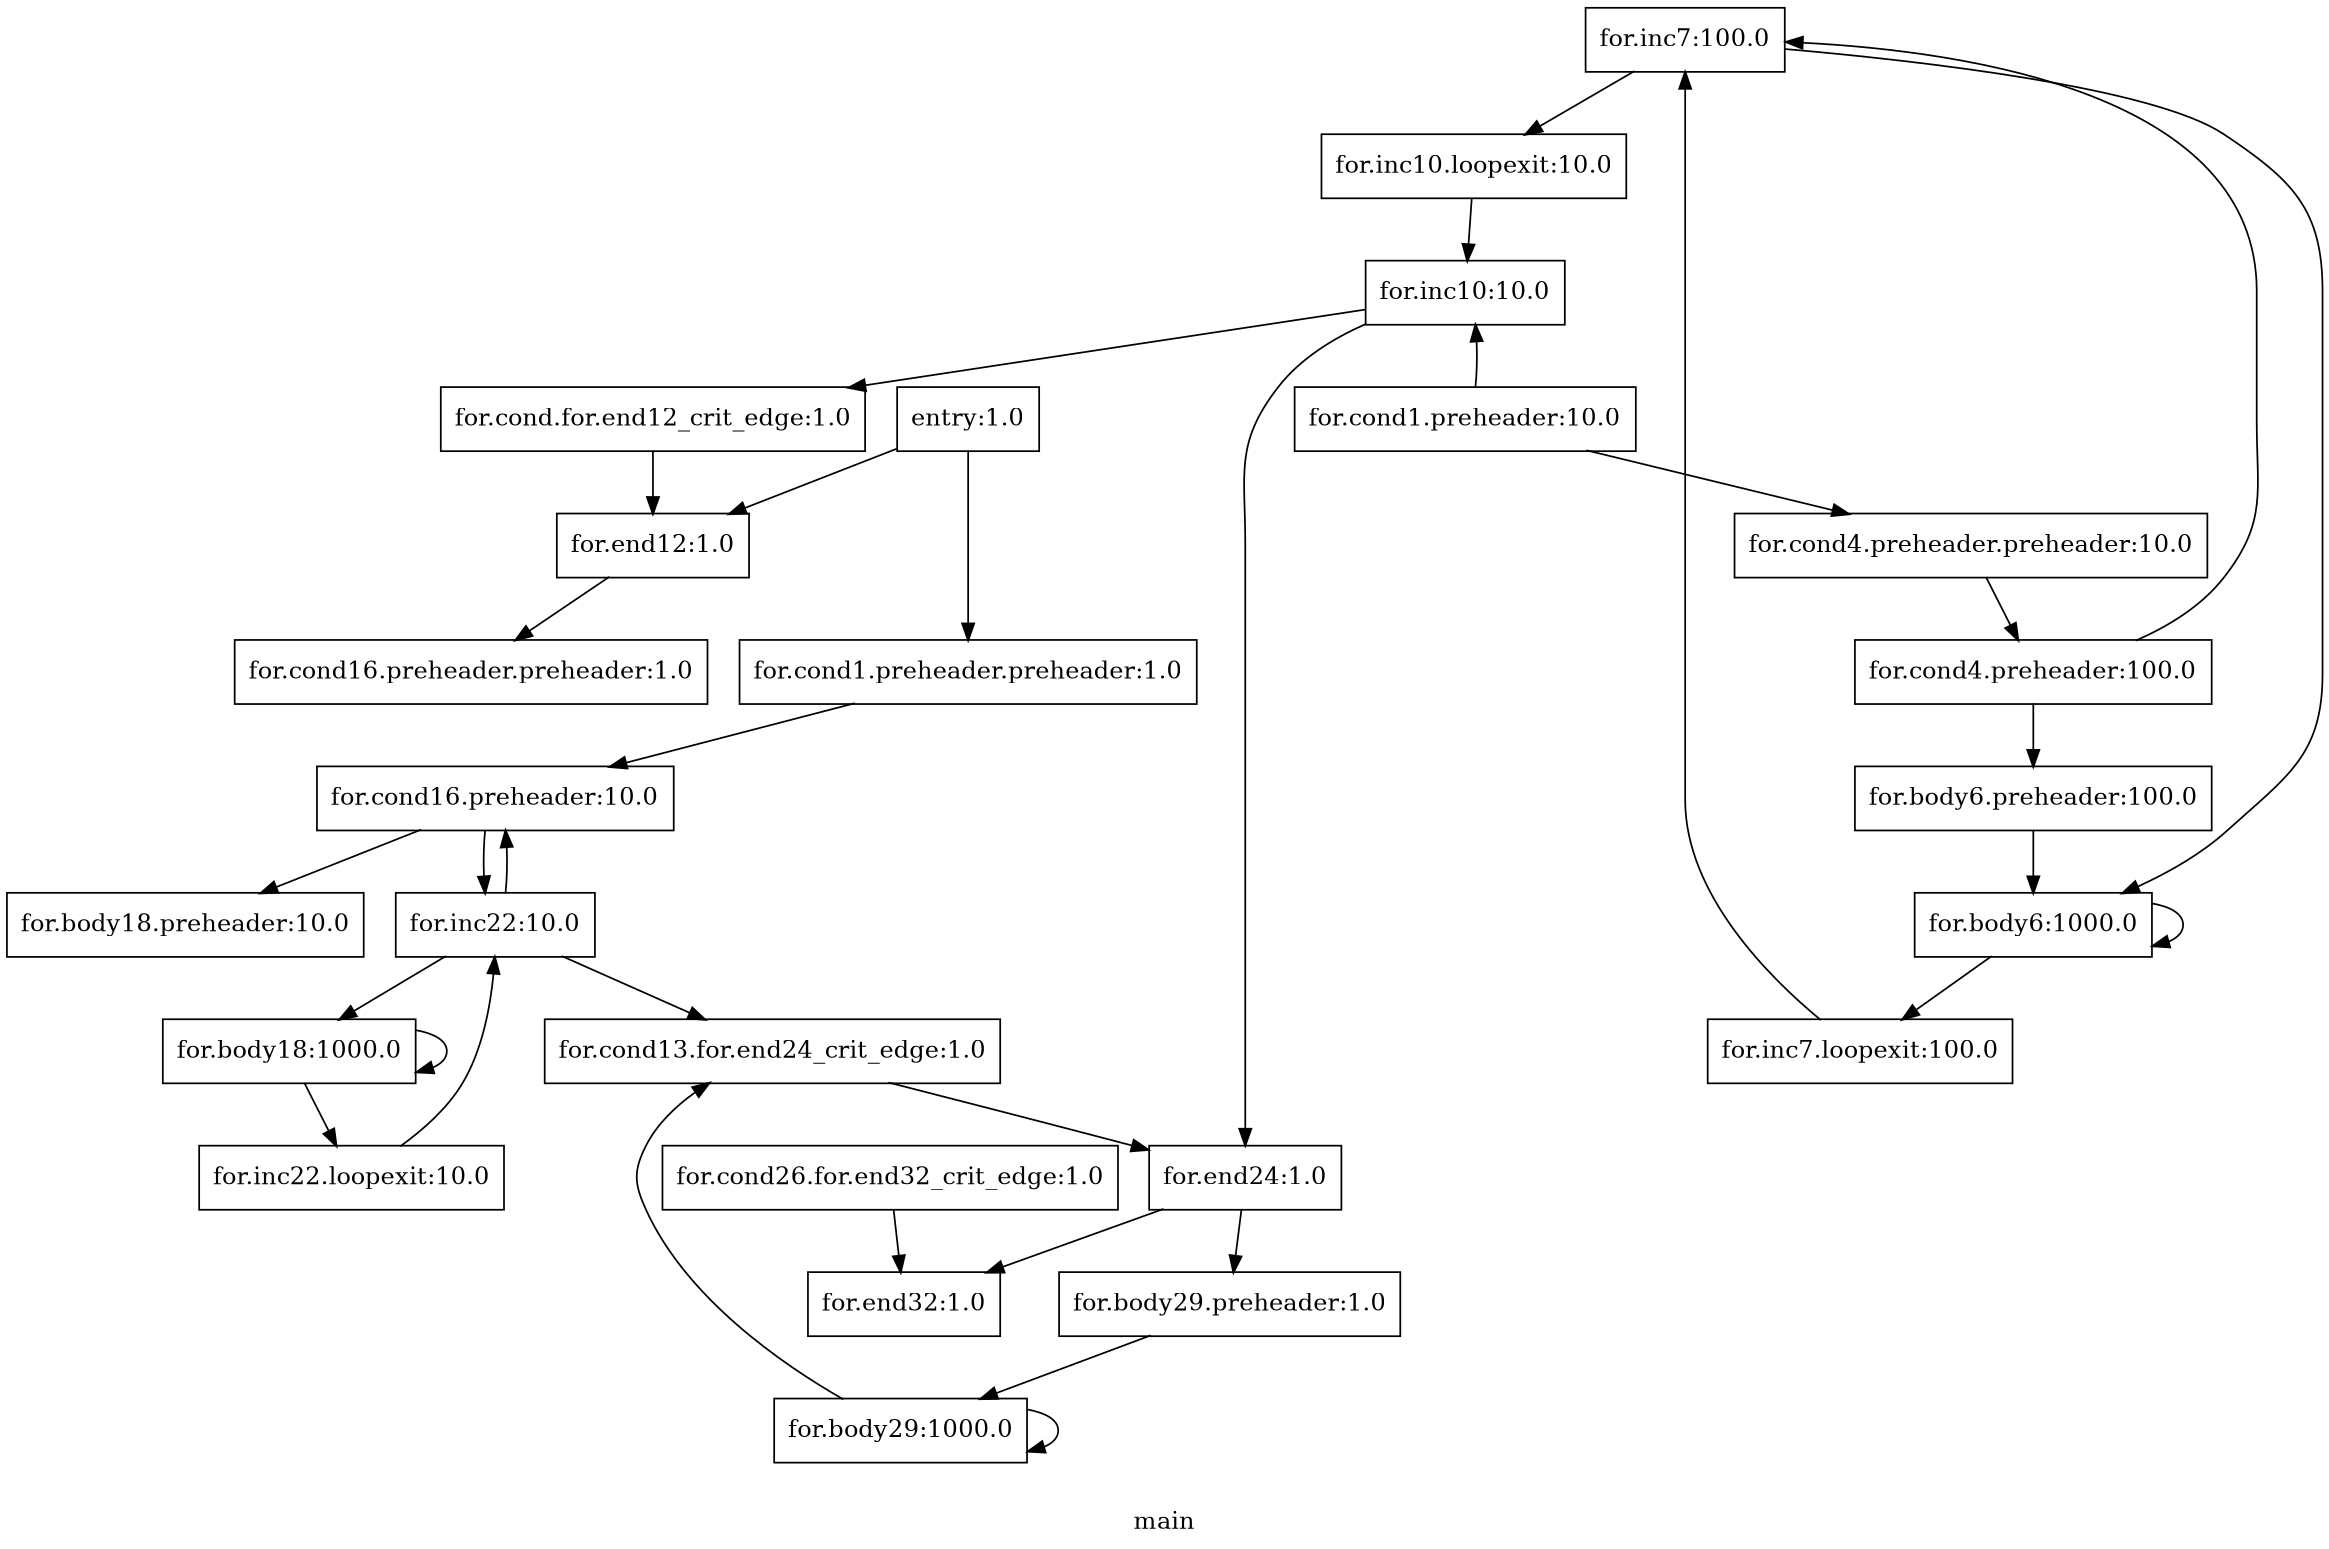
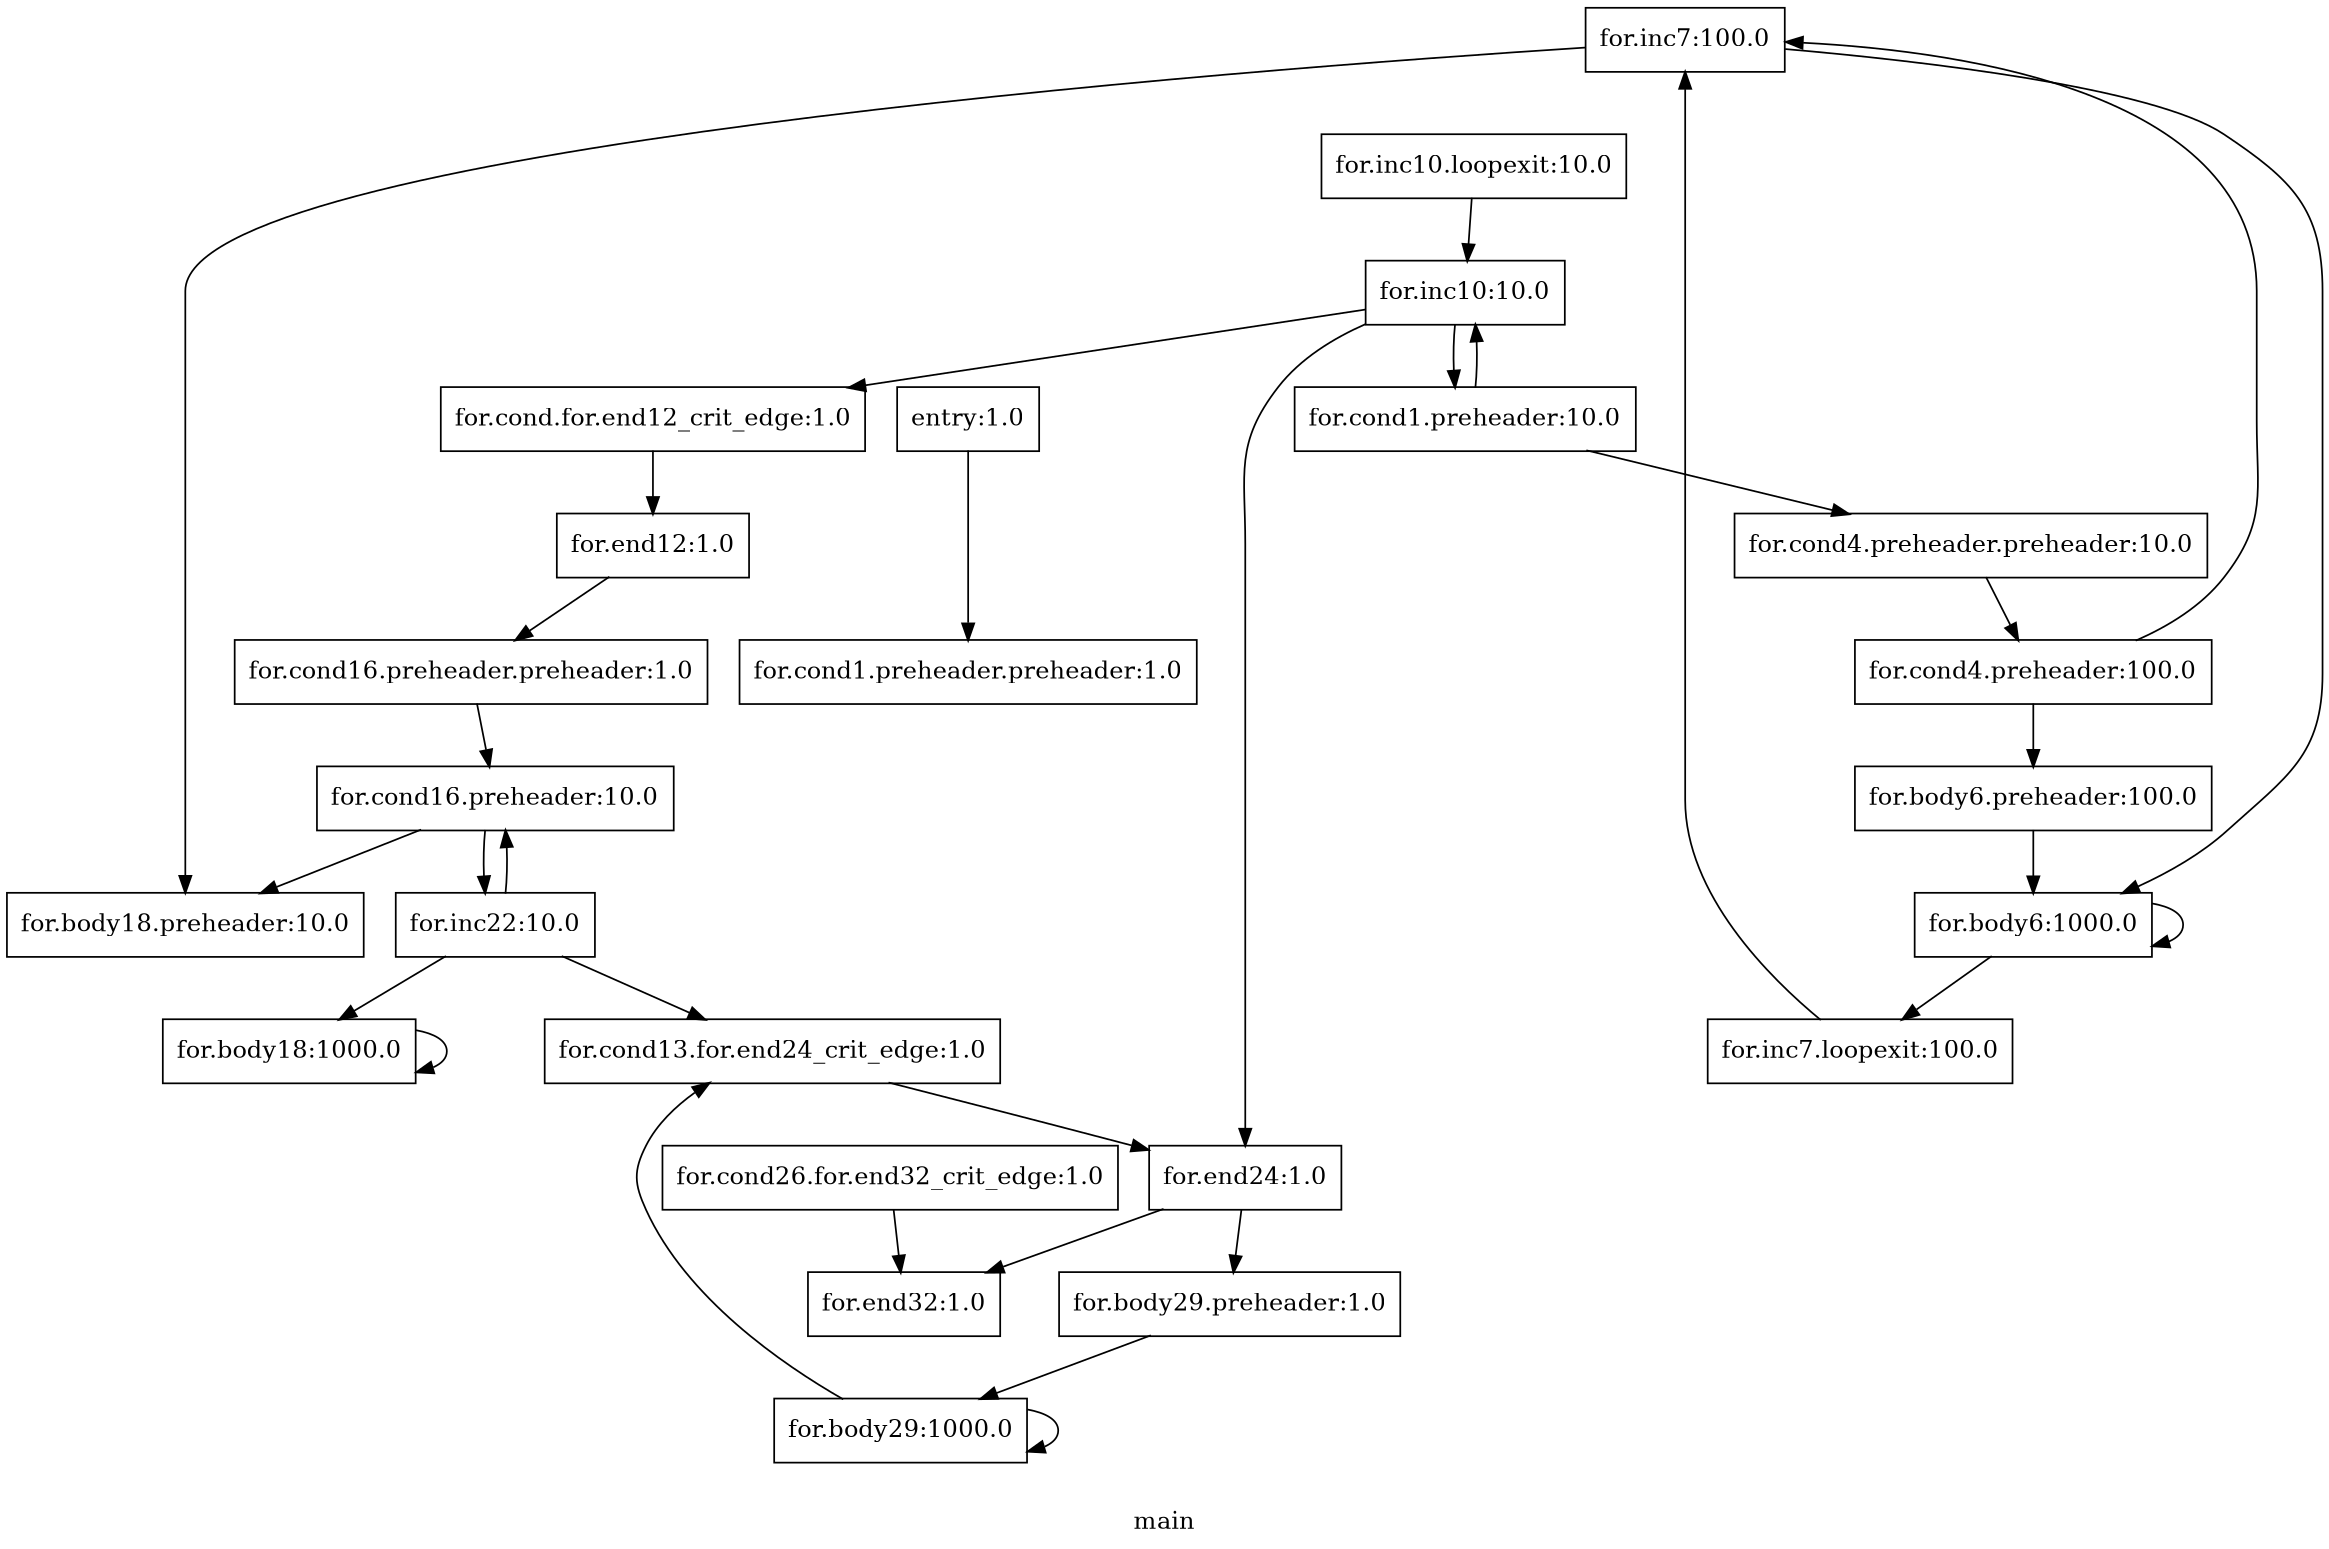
edge "for.inc7:100.0" -> "for.inc10.loopexit:10.0": now "for.inc7:100.0" -> "for.body18.preheader:10.0"
edge "for.inc10:10.0" -> "for.cond1.preheader:10.0": added
edge "entry:1.0" -> "for.end12:1.0": removed
edge "for.cond1.preheader.preheader:1.0" -> "for.cond16.preheader:10.0": now "for.cond16.preheader.preheader:1.0" -> "for.cond16.preheader:10.0"
node "for.inc22.loopexit:10.0": removed
